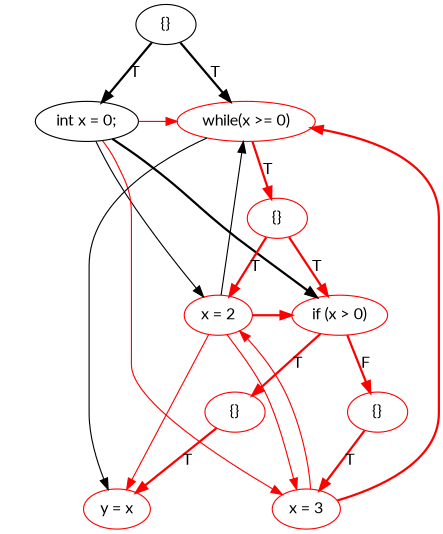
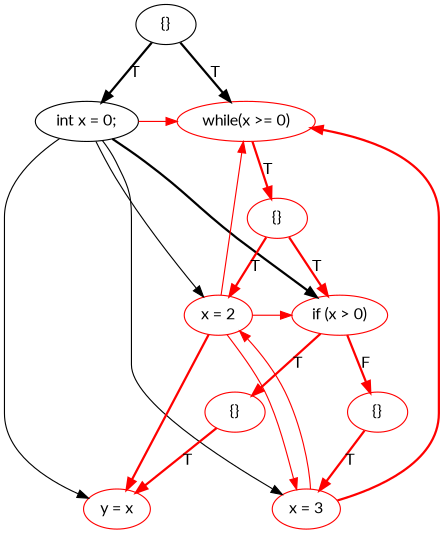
edge "x = 2" -> "while(x >= 0)": color black -> red
edge "while(x >= 0)" -> "y = x": now "int x = 0;" -> "y = x"
edge "x = 2" -> "if (x > 0)": style bold -> solid
edge "int x = 0;" -> "x = 3": color red -> black
edge "x = 2" -> "y = x": style solid -> bold
